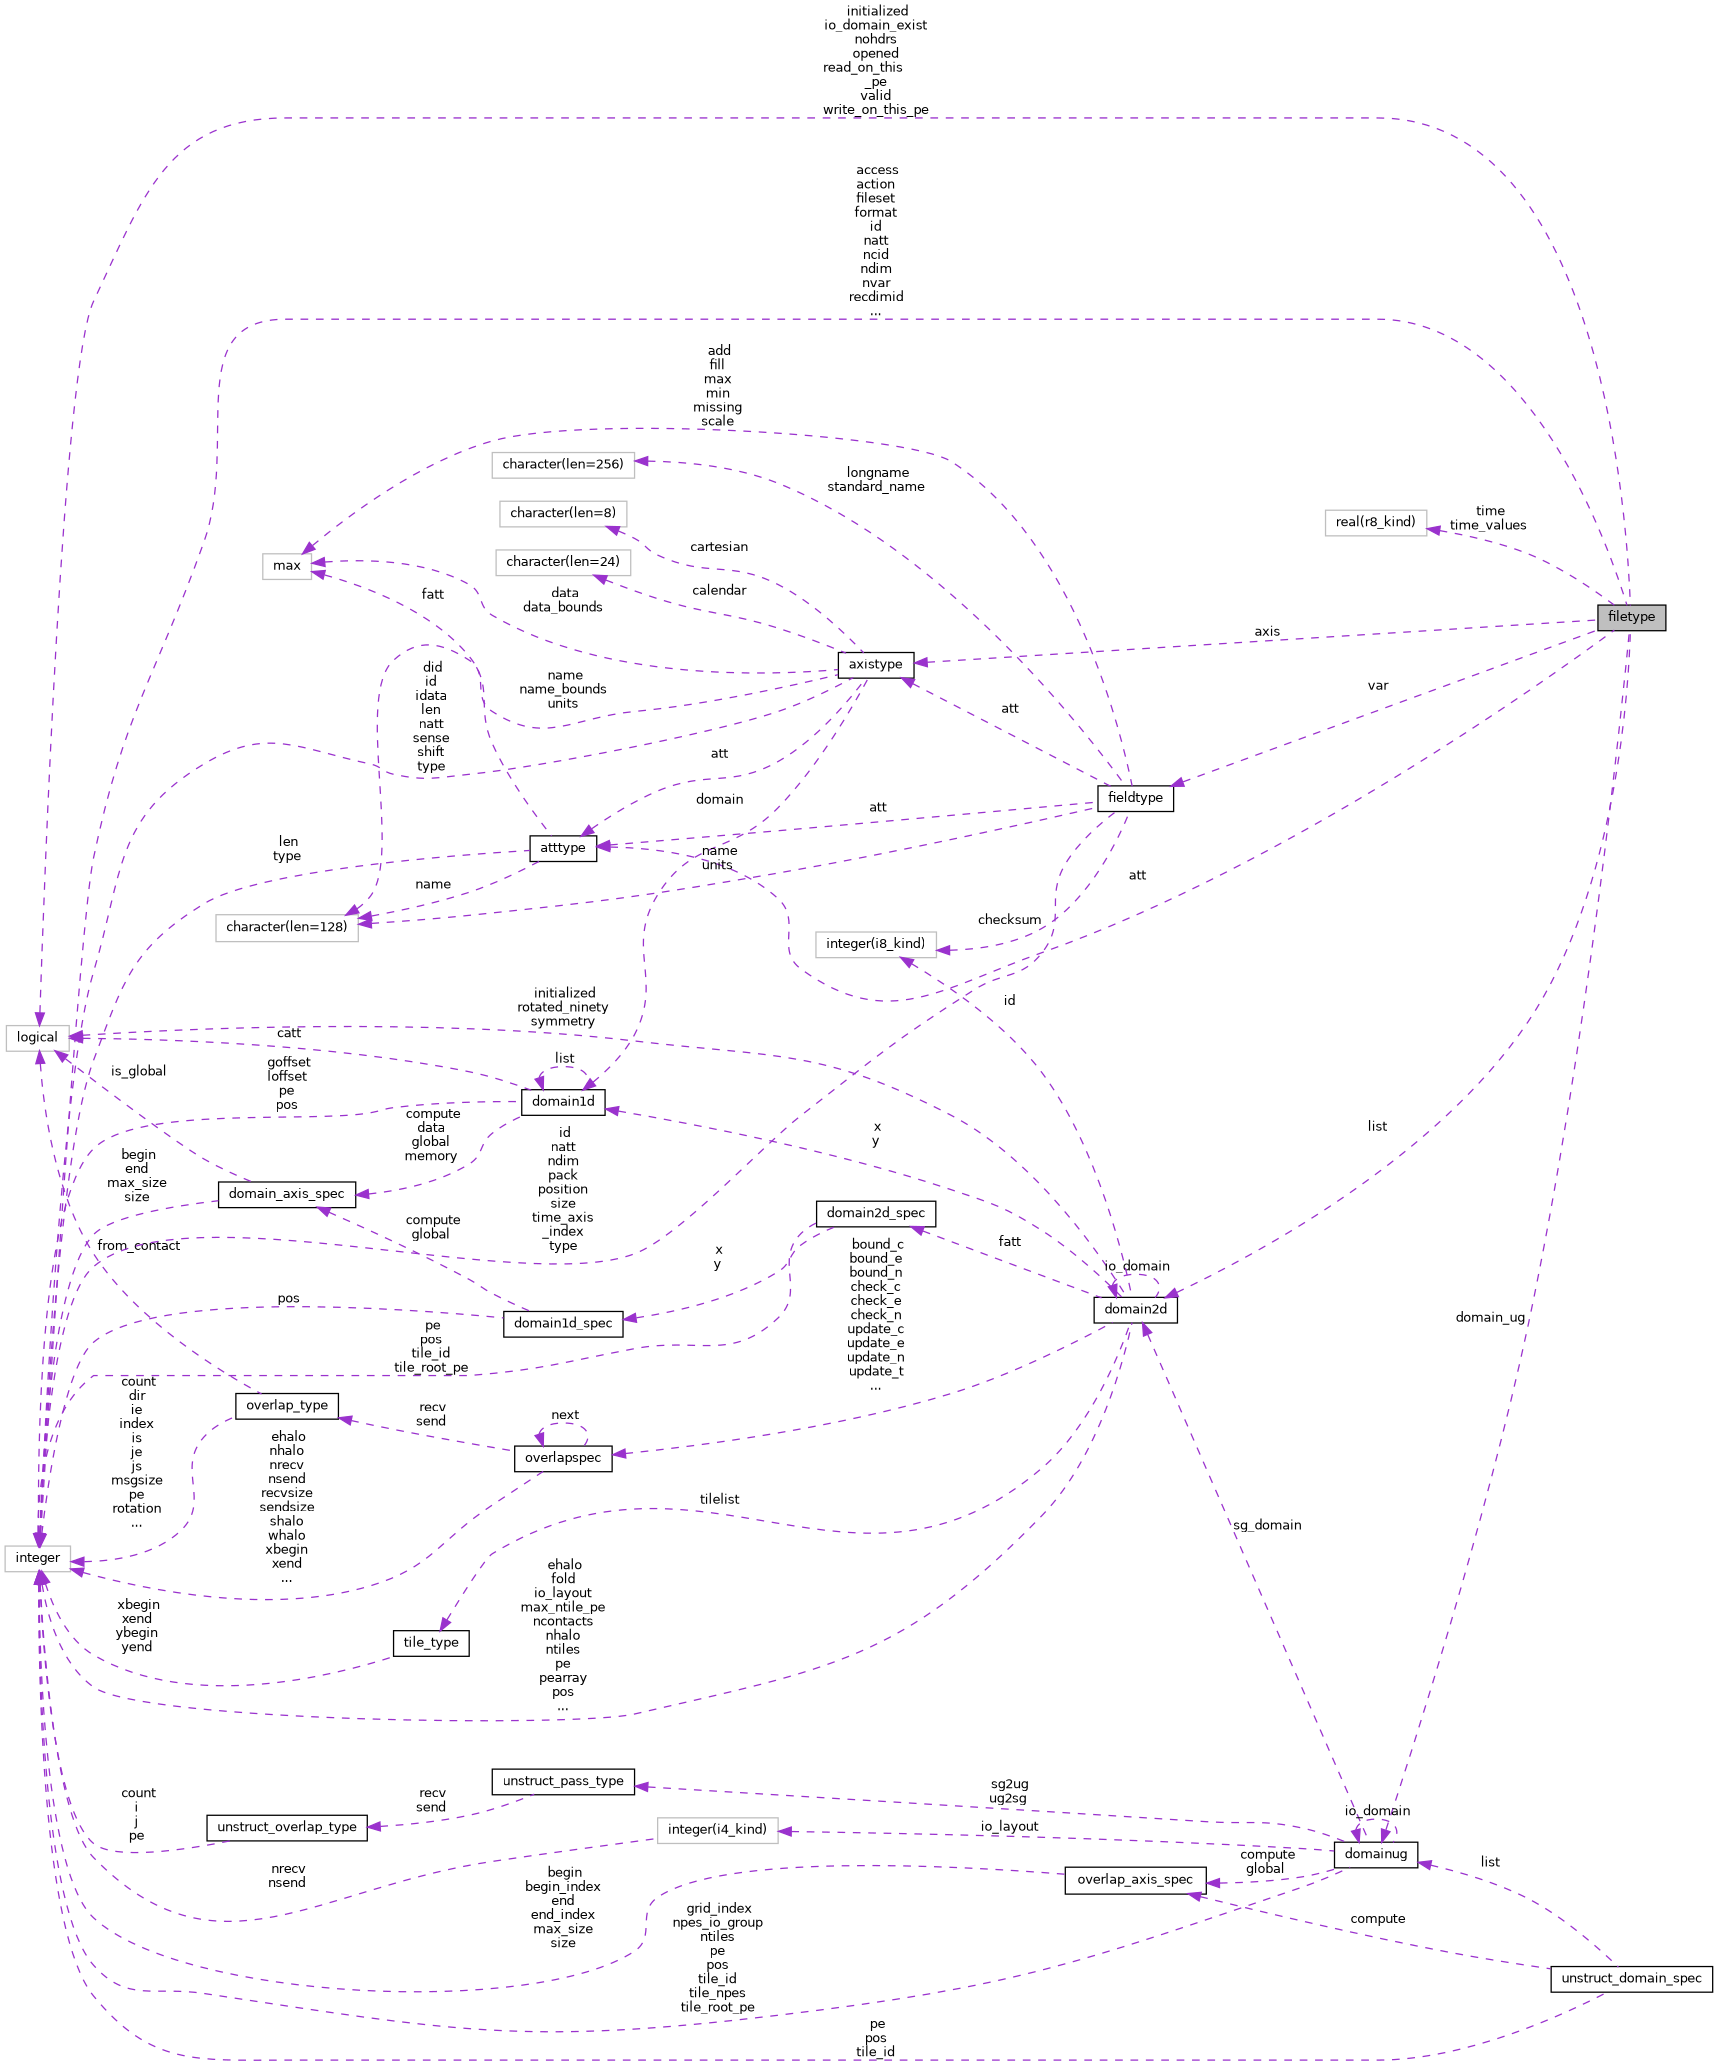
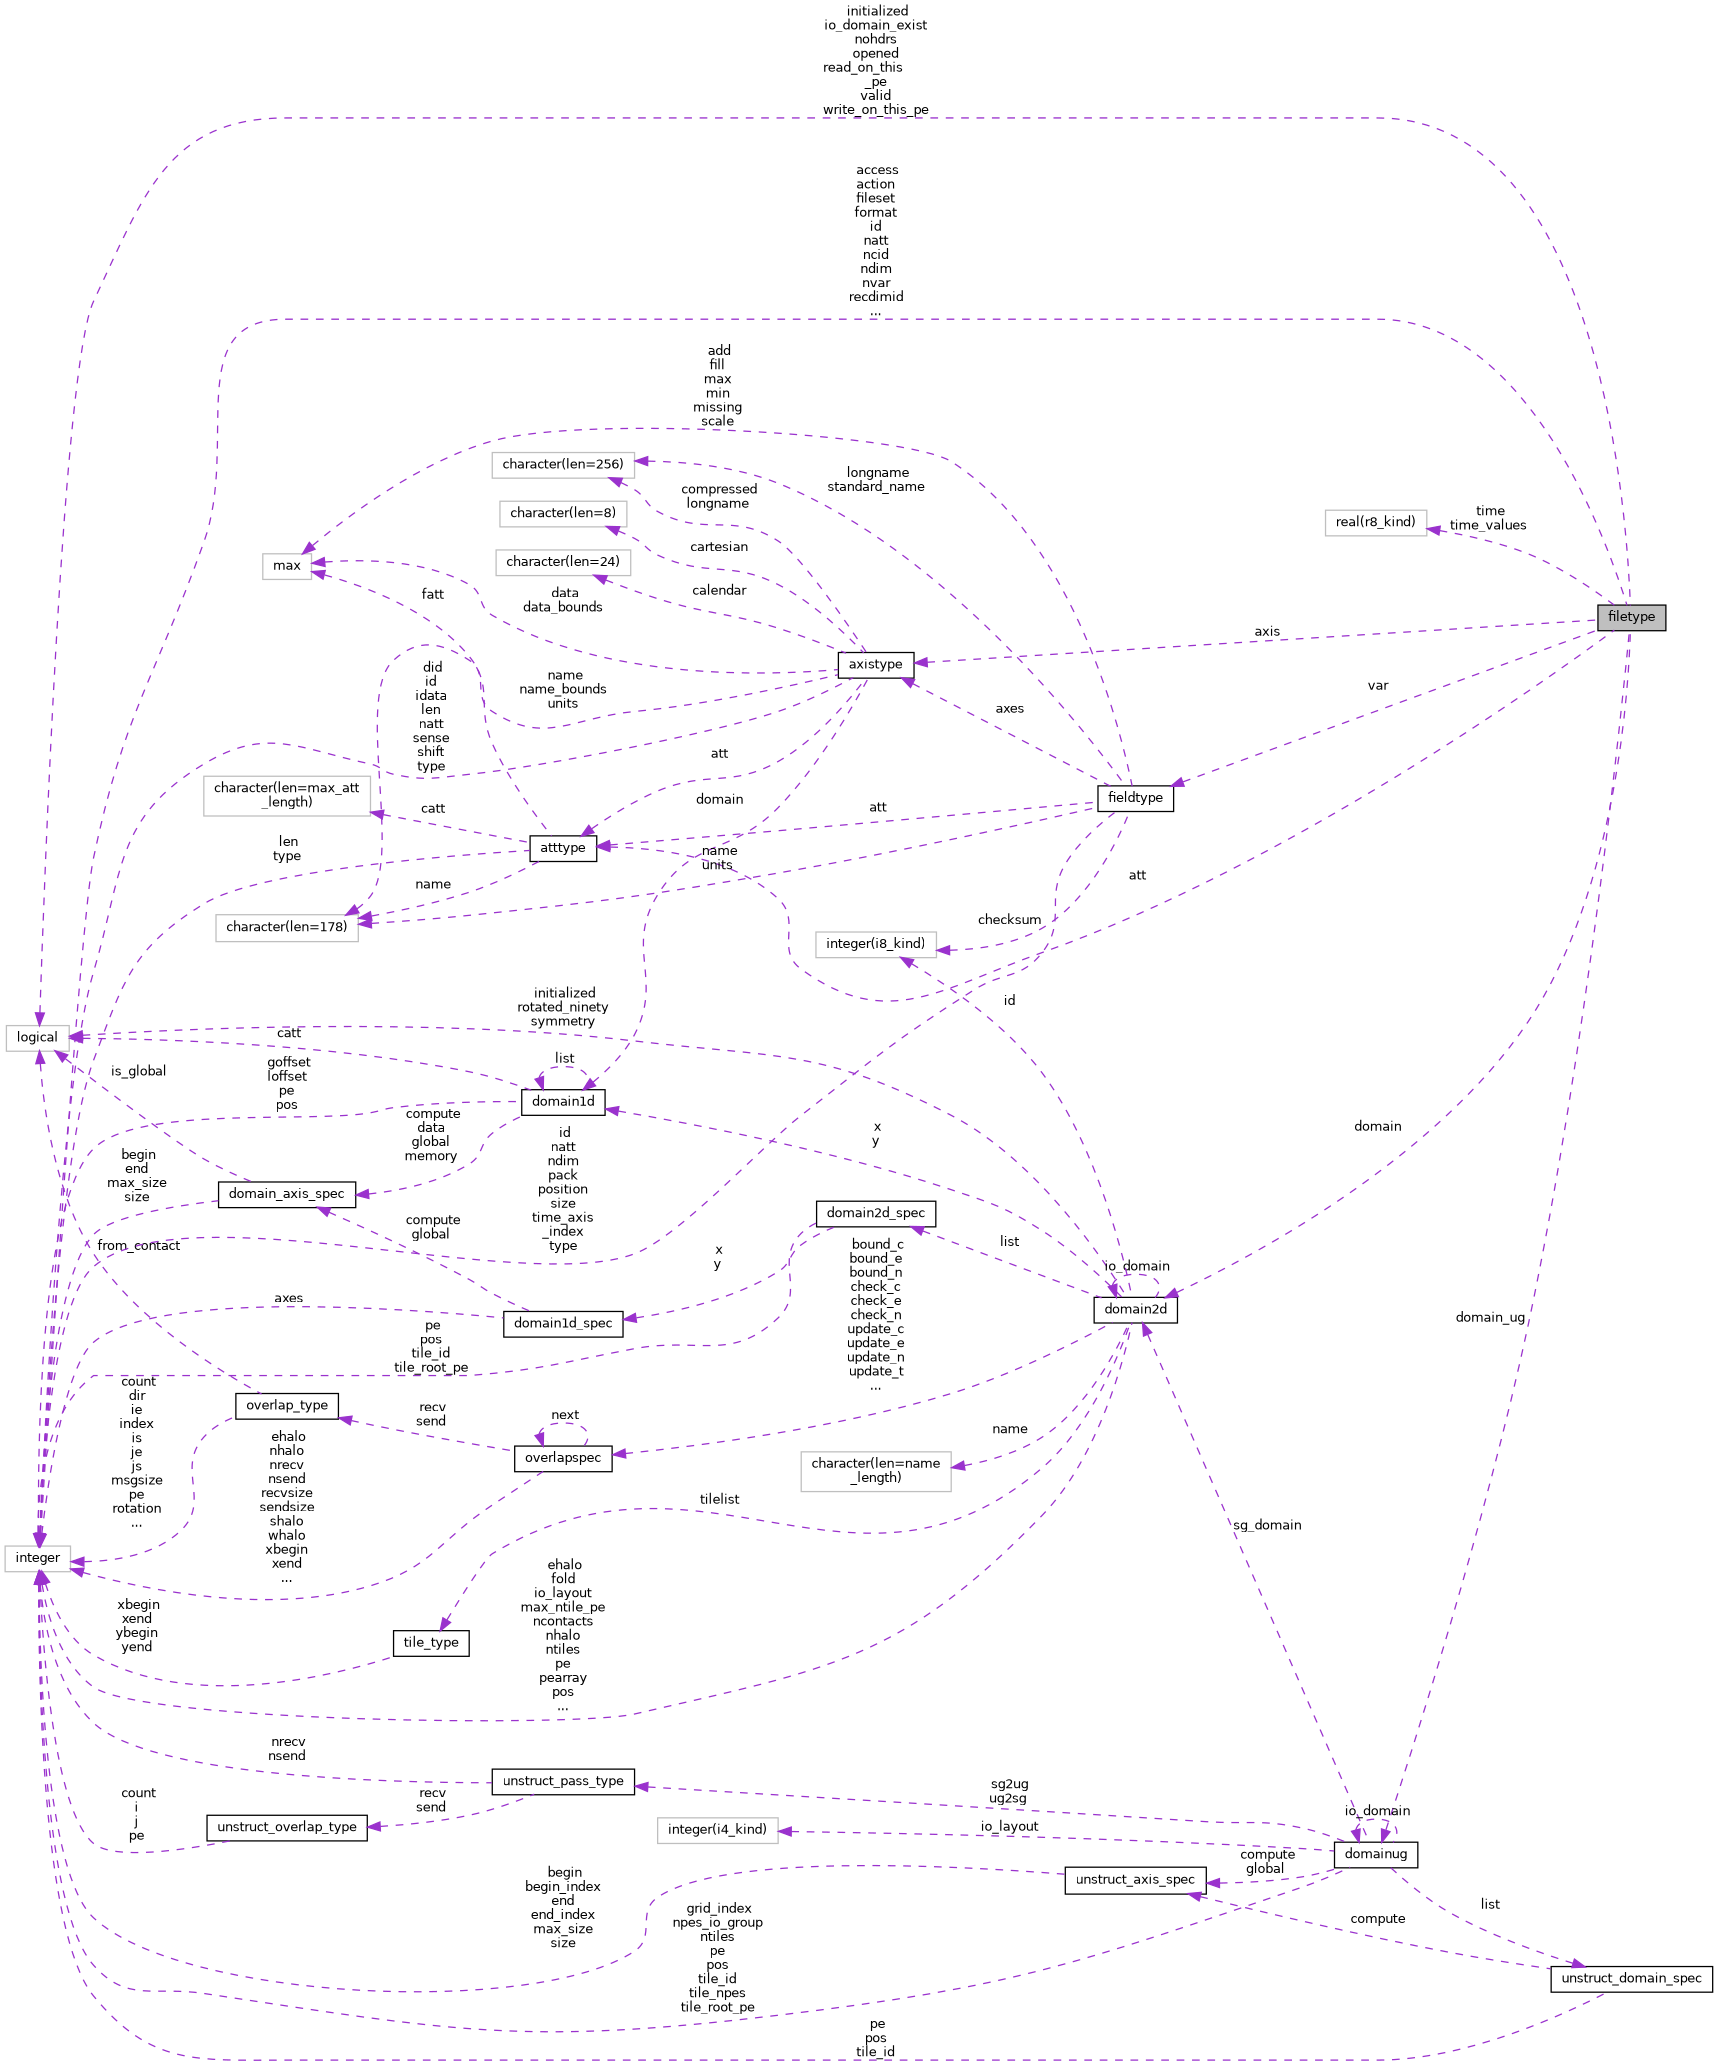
edge "axistype" -> "character(len=256)": added, label "compressed longname"
edge "fieldtype" -> "axistype": label " att" -> " axes"
node "character(len=max_att _length)": added
node "character(len=128)": label "character(len=128)" -> "character(len=178)"
edge "filetype" -> "domain2d": label " list" -> " domain"
edge "domain2d" -> "domain2d_spec": label " fatt" -> " list"
edge "domain1d_spec" -> "integer": label " pos" -> " axes"
node "character(len=name _length)": added
node "overlap_axis_spec": label "overlap_axis_spec" -> "unstruct_axis_spec"
edge "unstruct_domain_spec" -> "domainug": reversed
edge "integer(i4_kind)" -> "integer": now "unstruct_pass_type" -> "integer"
